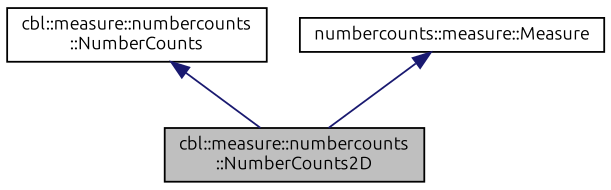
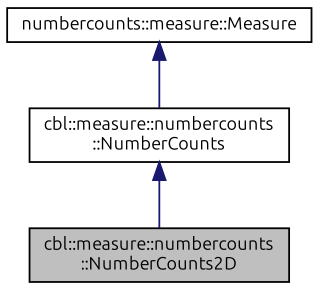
edge "cbl::measure::numbercounts ::NumberCounts2D" -> "numbercounts::measure::Measure": now "cbl::measure::numbercounts ::NumberCounts" -> "numbercounts::measure::Measure"
